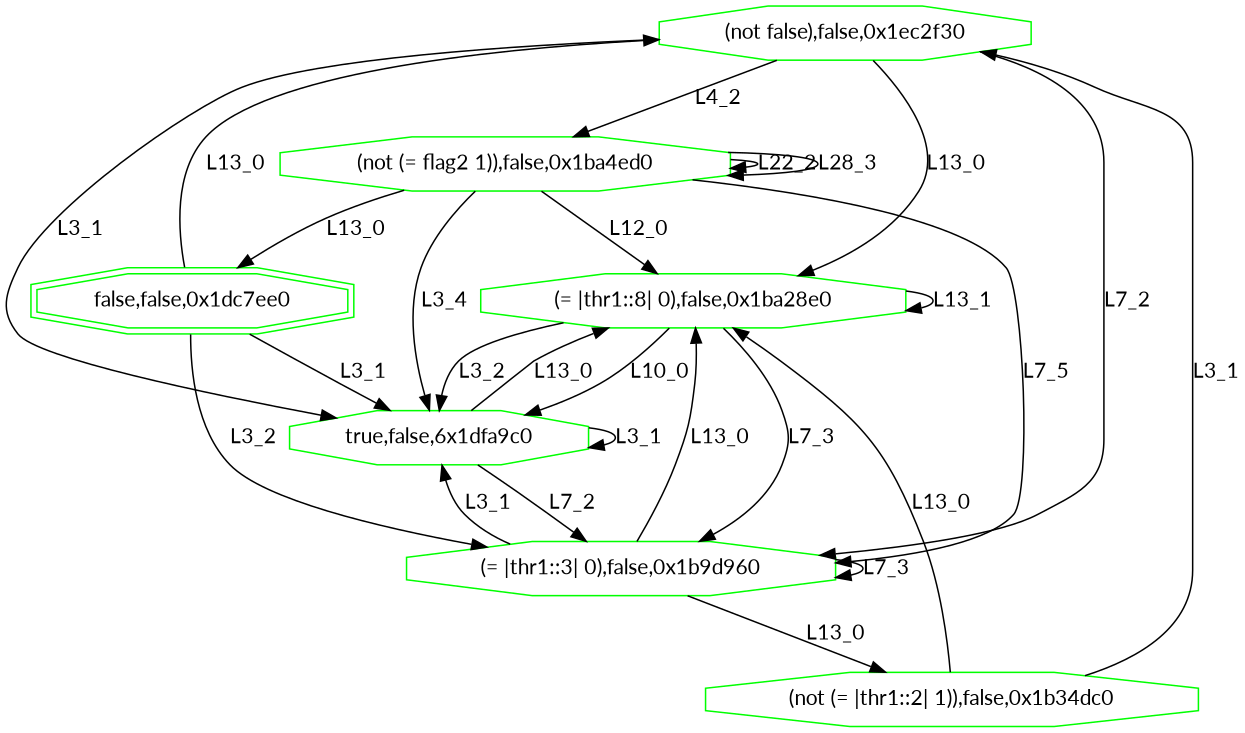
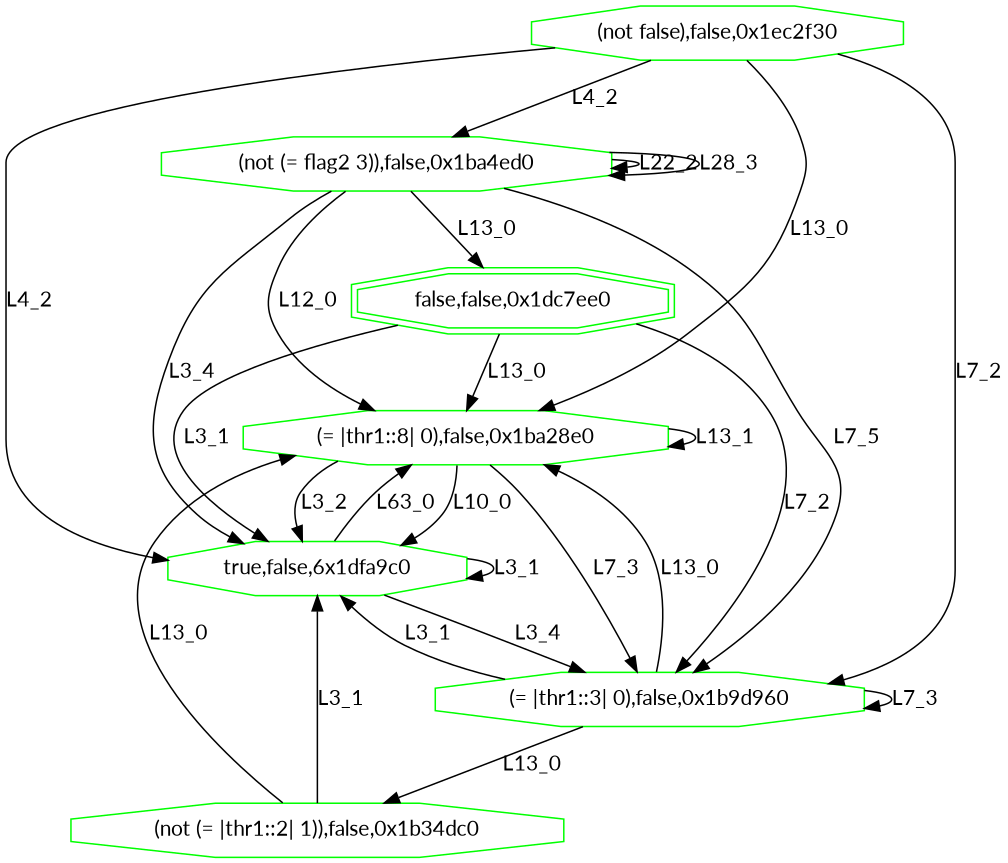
edge "false,false,0x1dc7ee0" -> "(not false),false,0x1ec2f30": now "false,false,0x1dc7ee0" -> "(= |thr1::8| 0),false,0x1ba28e0"
node "(not (= flag2 1)),false,0x1ba4ed0": label "(not (= flag2 1)),false,0x1ba4ed0" -> "(not (= flag2 3)),false,0x1ba4ed0"
edge "(not false),false,0x1ec2f30" -> "true,false,6x1dfa9c0": label "L3_1" -> "L4_2"
edge "(not (= |thr1::2| 1)),false,0x1b34dc0" -> "(not false),false,0x1ec2f30": now "(not (= |thr1::2| 1)),false,0x1b34dc0" -> "true,false,6x1dfa9c0"
edge "true,false,6x1dfa9c0" -> "(= |thr1::8| 0),false,0x1ba28e0": label "L13_0" -> "L63_0"
edge "false,false,0x1dc7ee0" -> "(= |thr1::3| 0),false,0x1b9d960": label "L3_2" -> "L7_2"
edge "true,false,6x1dfa9c0" -> "(= |thr1::3| 0),false,0x1b9d960": label "L7_2" -> "L3_4"
